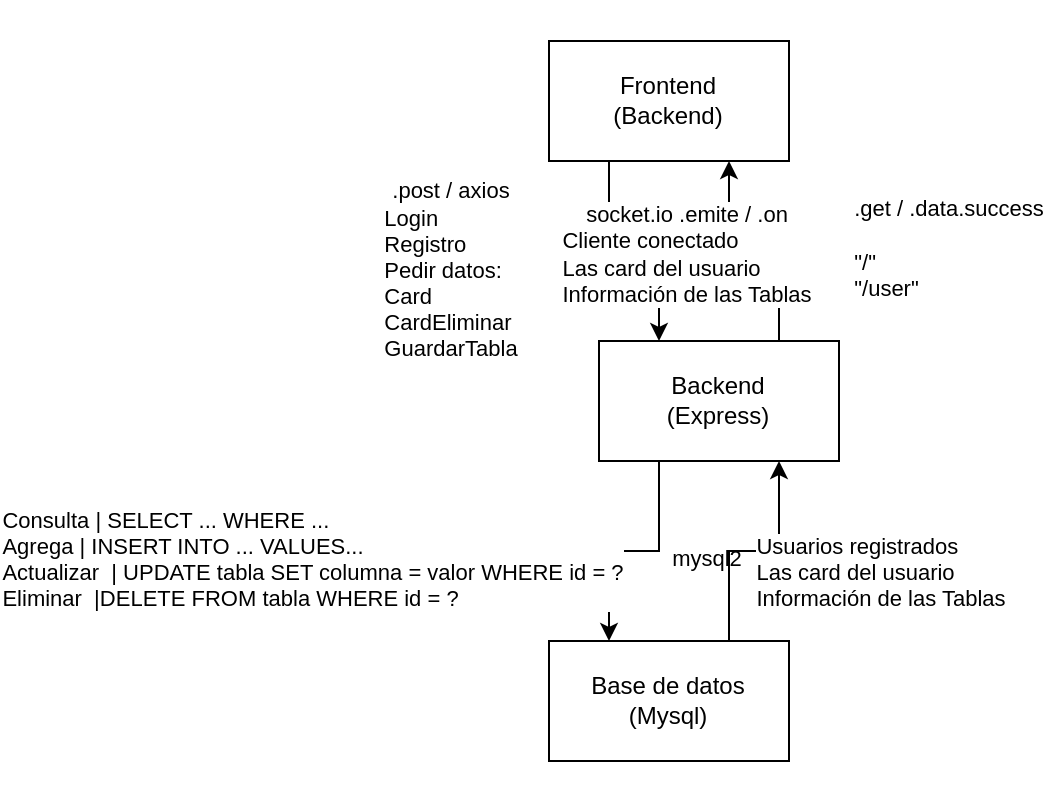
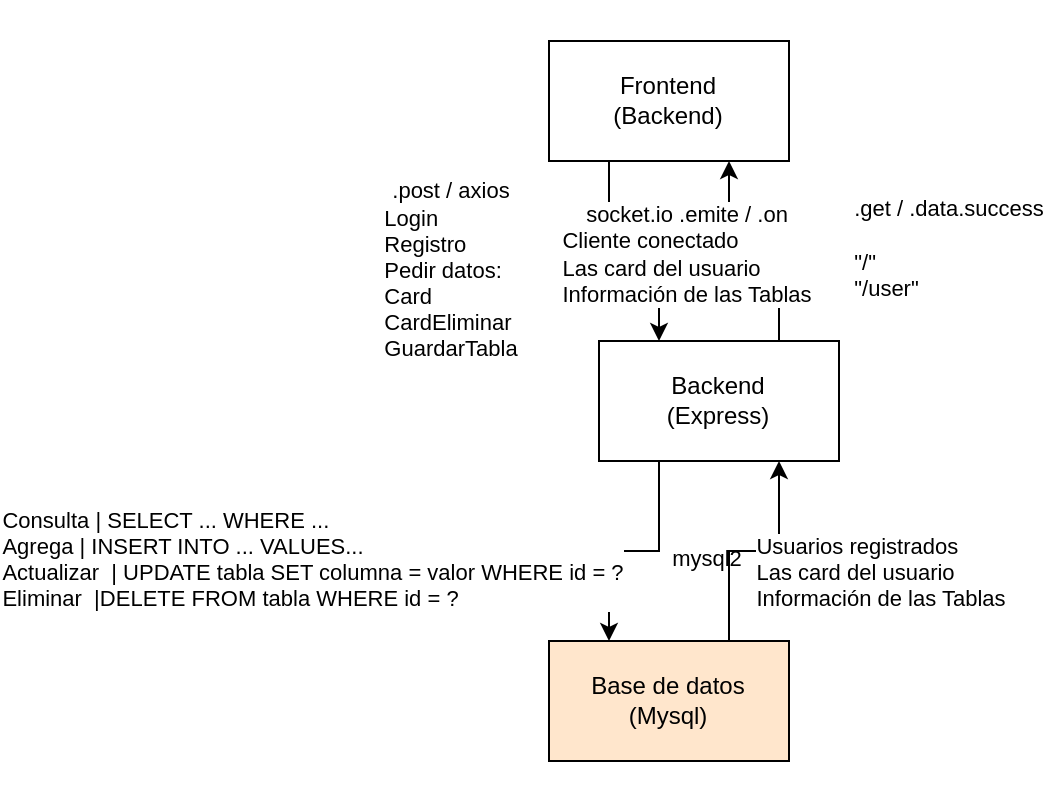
node "Base de datos (Mysql)": fillcolor #ffffff -> #ffe6cc
